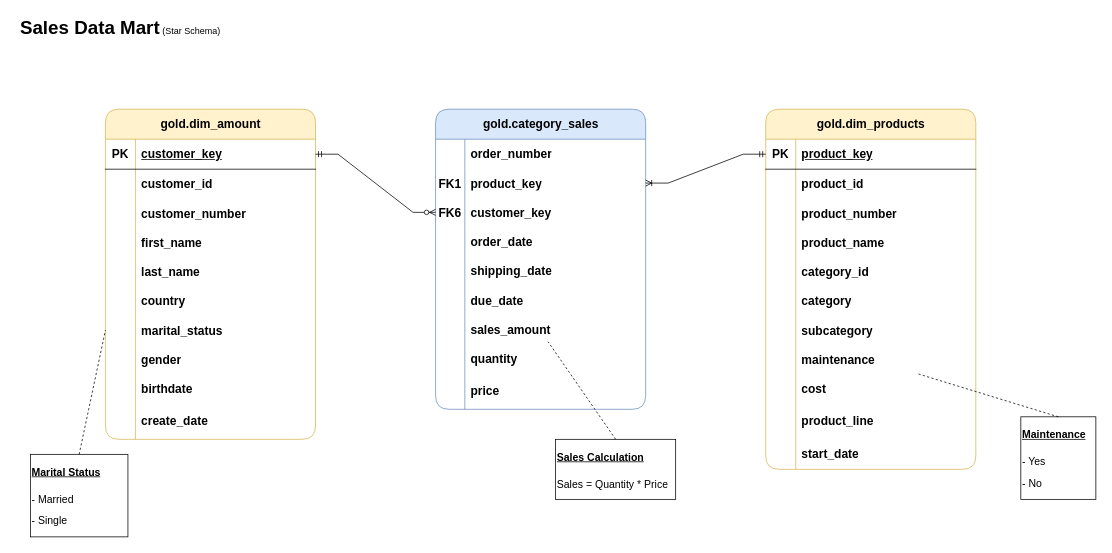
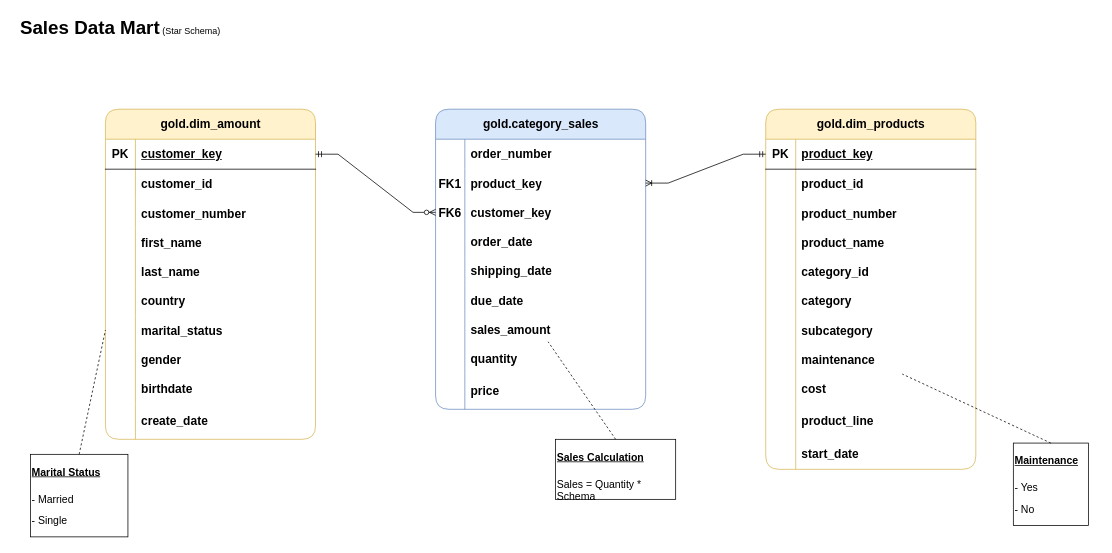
node "Sales CalculationSales = Quantity * Price": label "Sales CalculationSales = Quantity * Price" -> "Sales CalculationSales = Quantity * Schema"
node "Maintenance- Yes - No": moved (1058, 458) -> (1050, 484)
